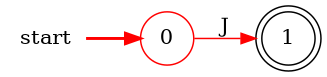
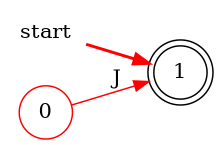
edge "start" -> "0": now "start" -> "1"
